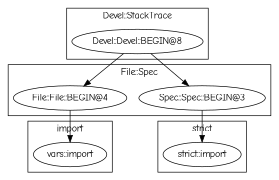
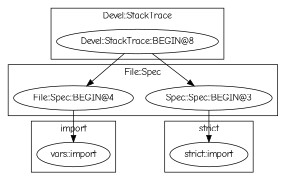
node "Devel::Devel::BEGIN@8": label "Devel::Devel::BEGIN@8" -> "Devel::StackTrace::BEGIN@8"
node "File::File::BEGIN@4": label "File::File::BEGIN@4" -> "File::Spec::BEGIN@4"
